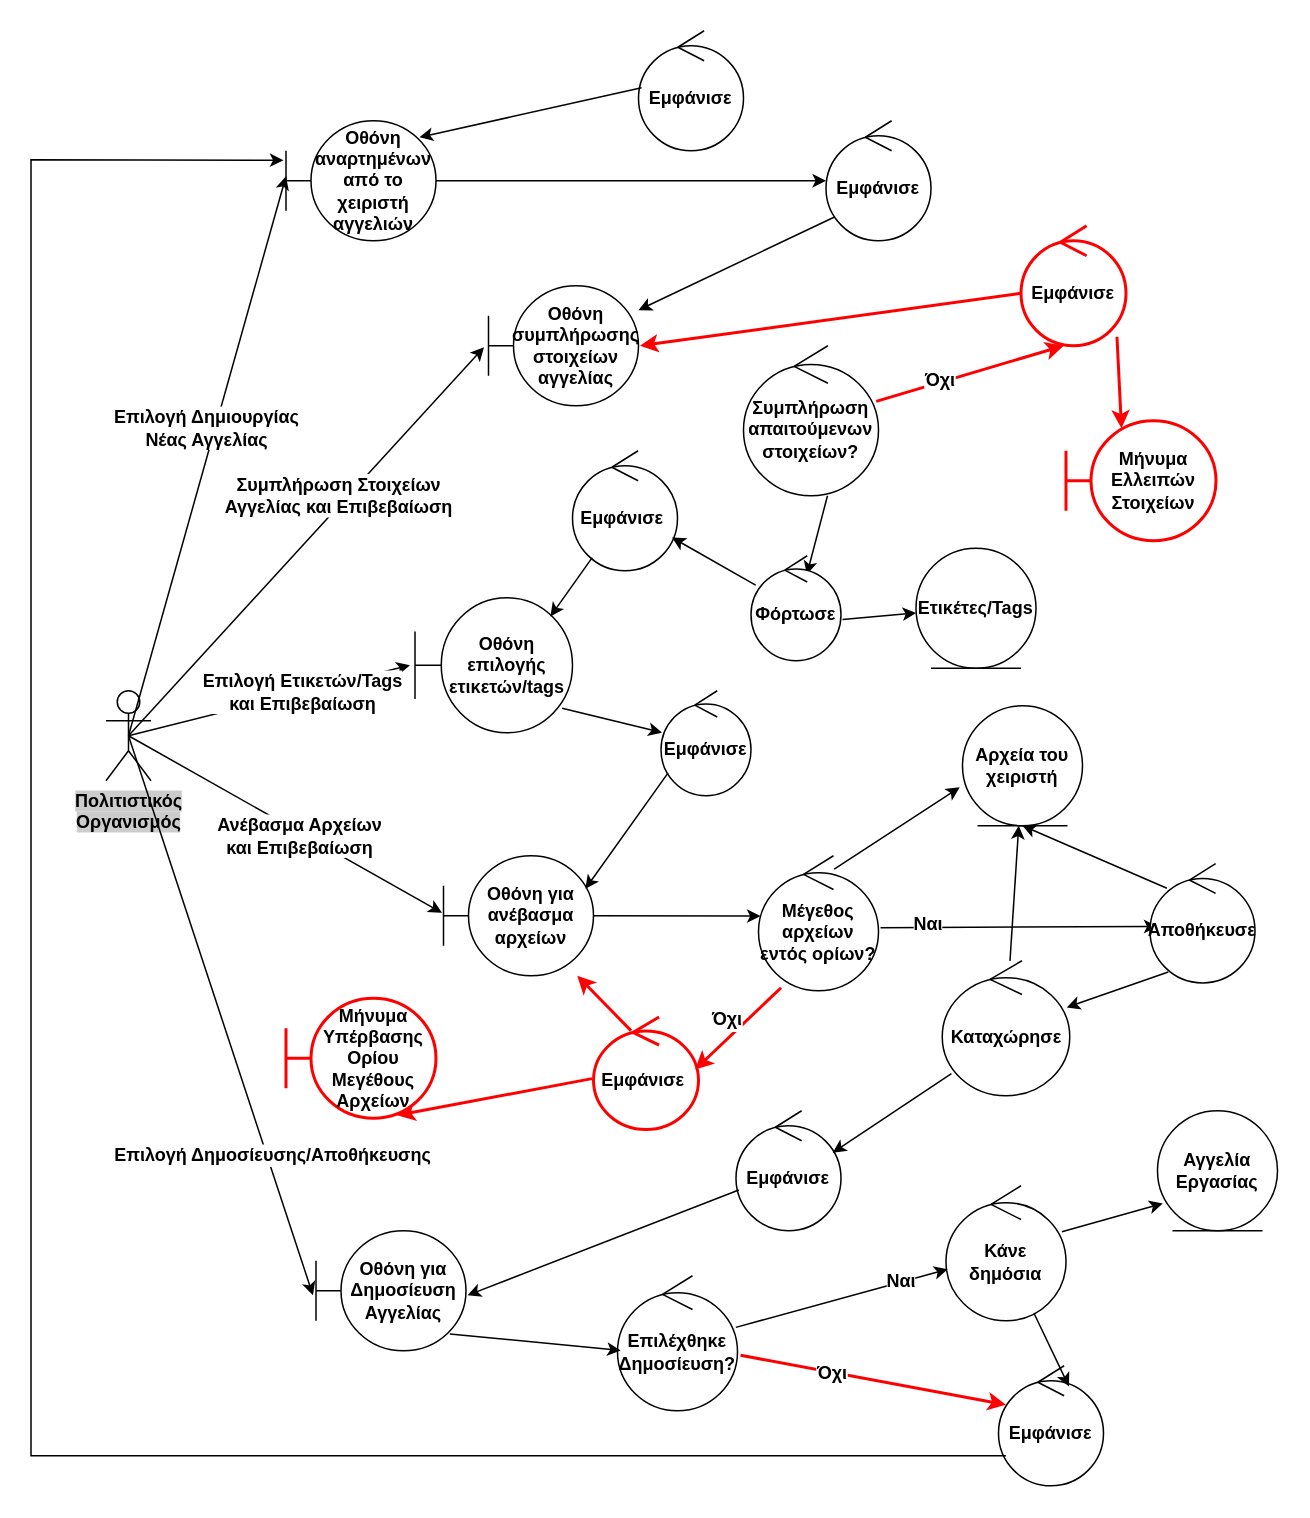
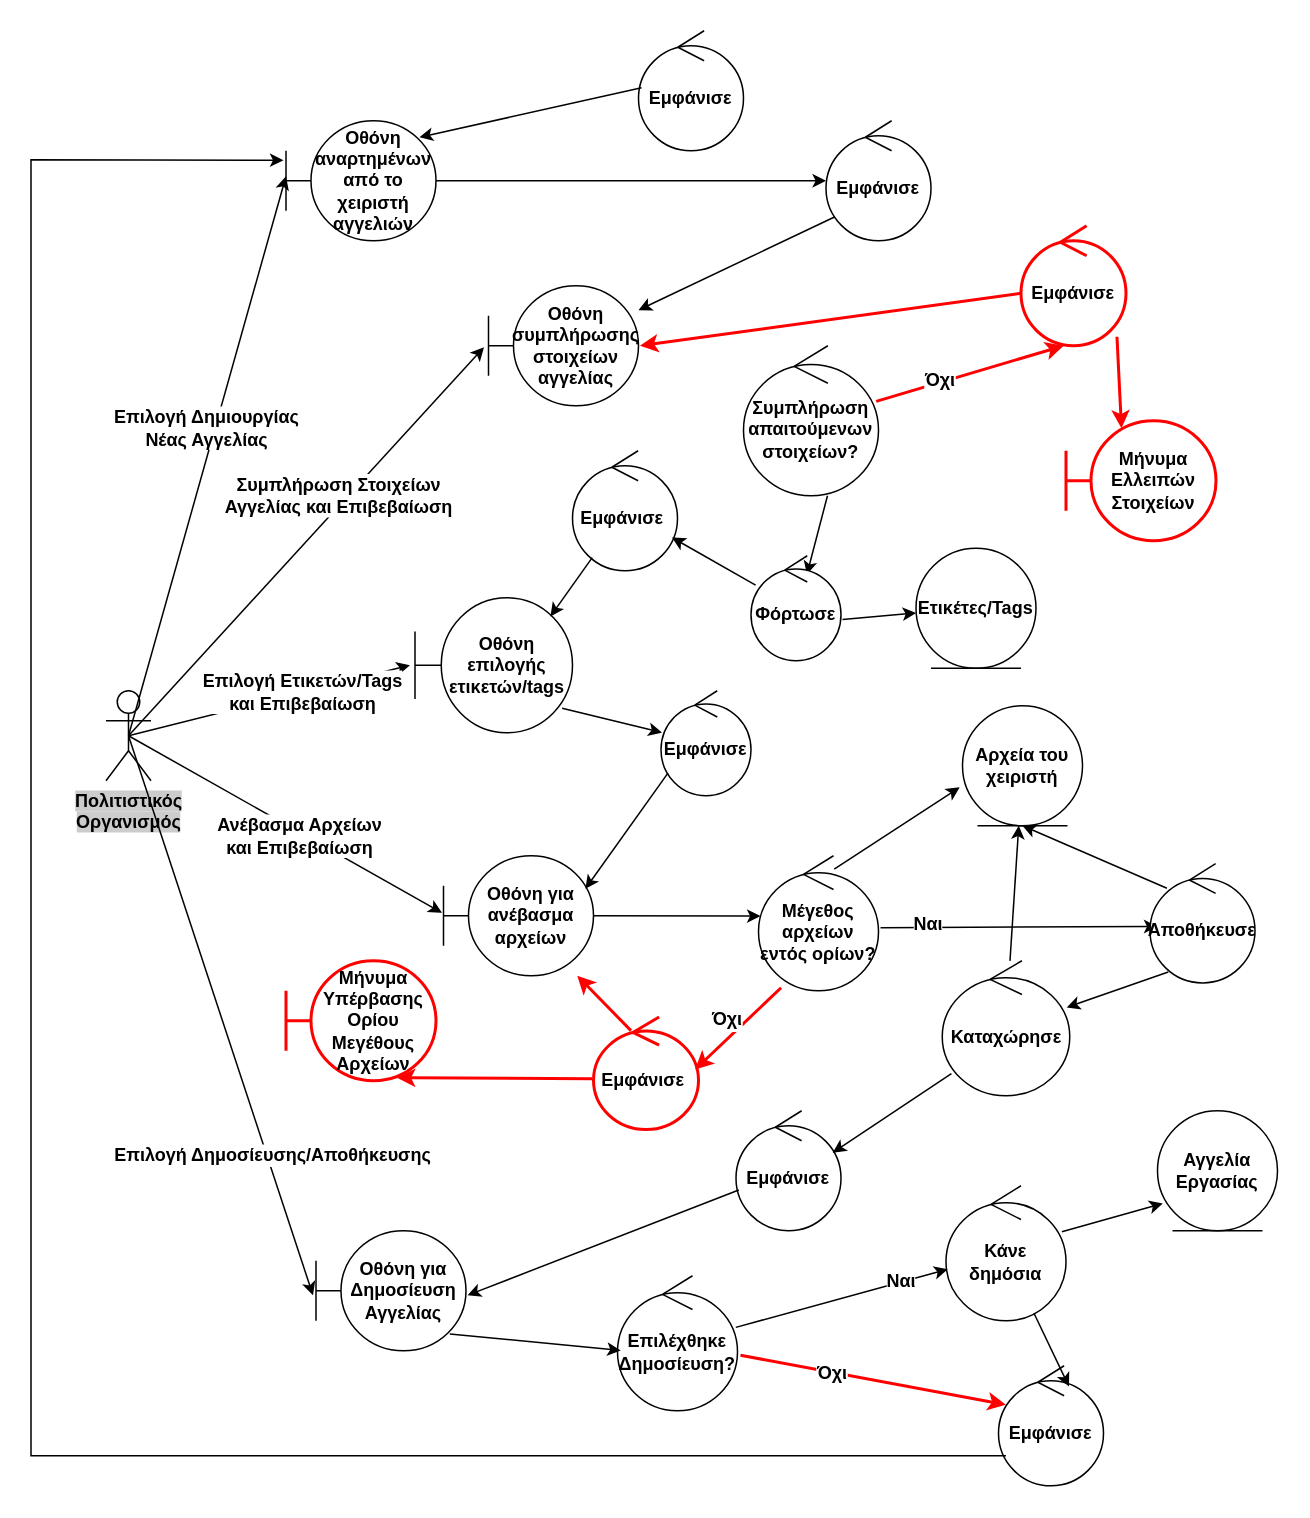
node "Μήνυμα Υπέρβασης Ορίου Μεγέθους Αρχείων": moved (361, 1058) -> (361, 1021)
